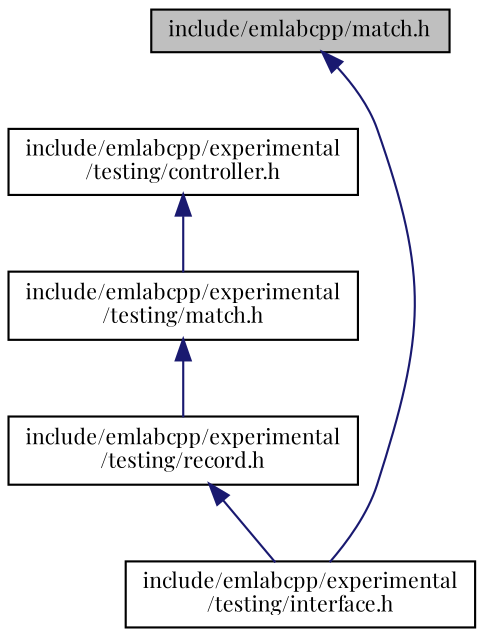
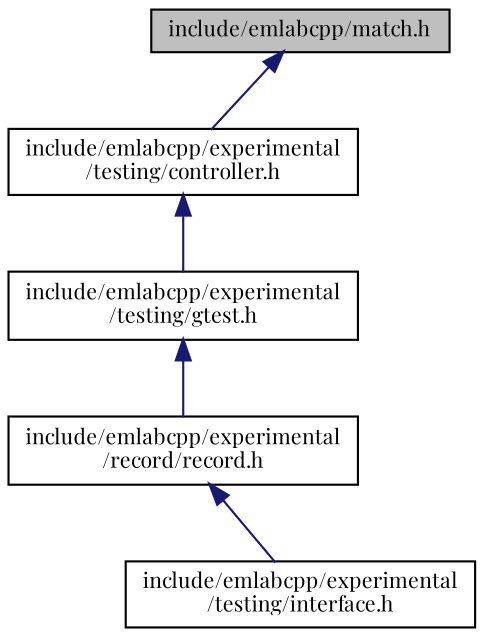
node "include/emlabcpp/experimental /testing/match.h": label "include/emlabcpp/experimental /testing/match.h" -> "include/emlabcpp/experimental /testing/gtest.h"
edge "include/emlabcpp/experimental /testing/interface.h" -> "include/emlabcpp/match.h": now "include/emlabcpp/experimental /testing/controller.h" -> "include/emlabcpp/match.h"
node "include/emlabcpp/experimental /testing/record.h": label "include/emlabcpp/experimental /testing/record.h" -> "include/emlabcpp/experimental /record/record.h"
